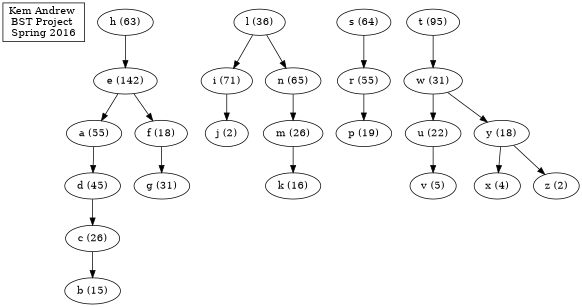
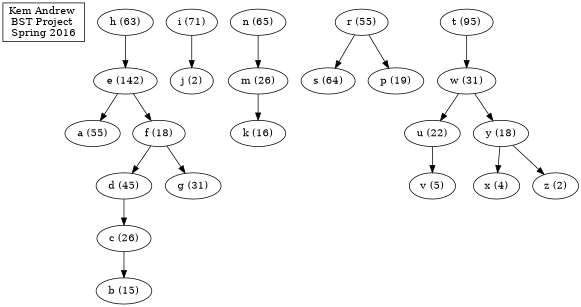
node "l (36)": removed
edge "s (64)" -> "r (55)": reversed
edge "a (55)" -> "d (45)": now "f (18)" -> "d (45)"
